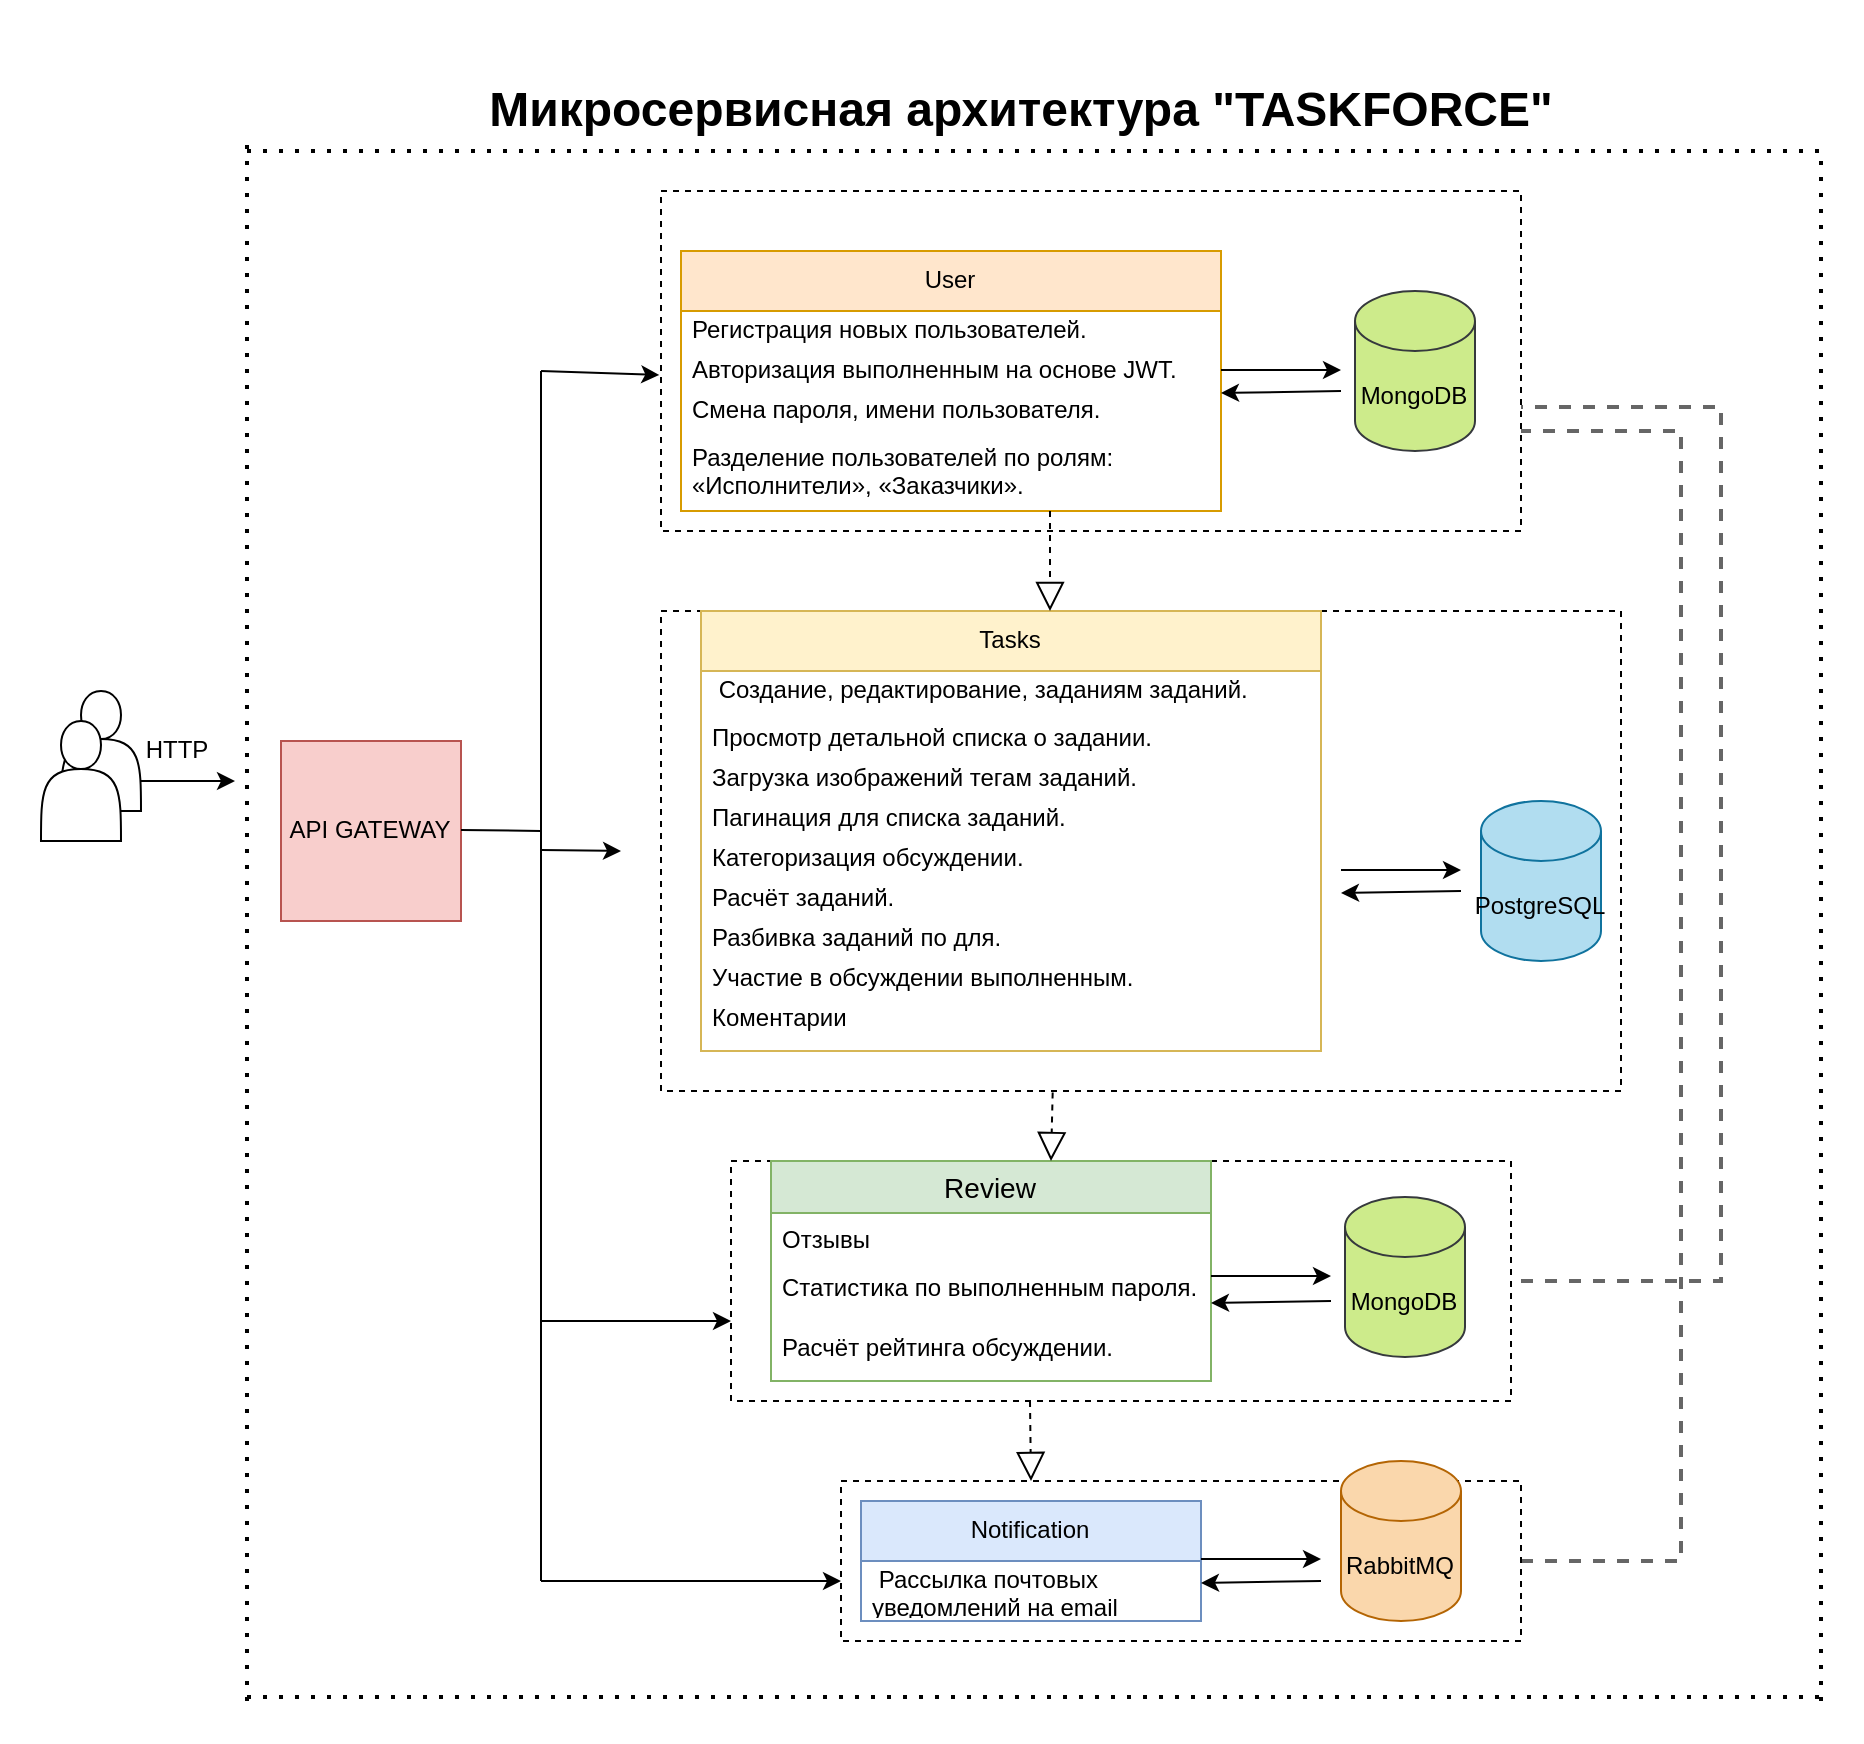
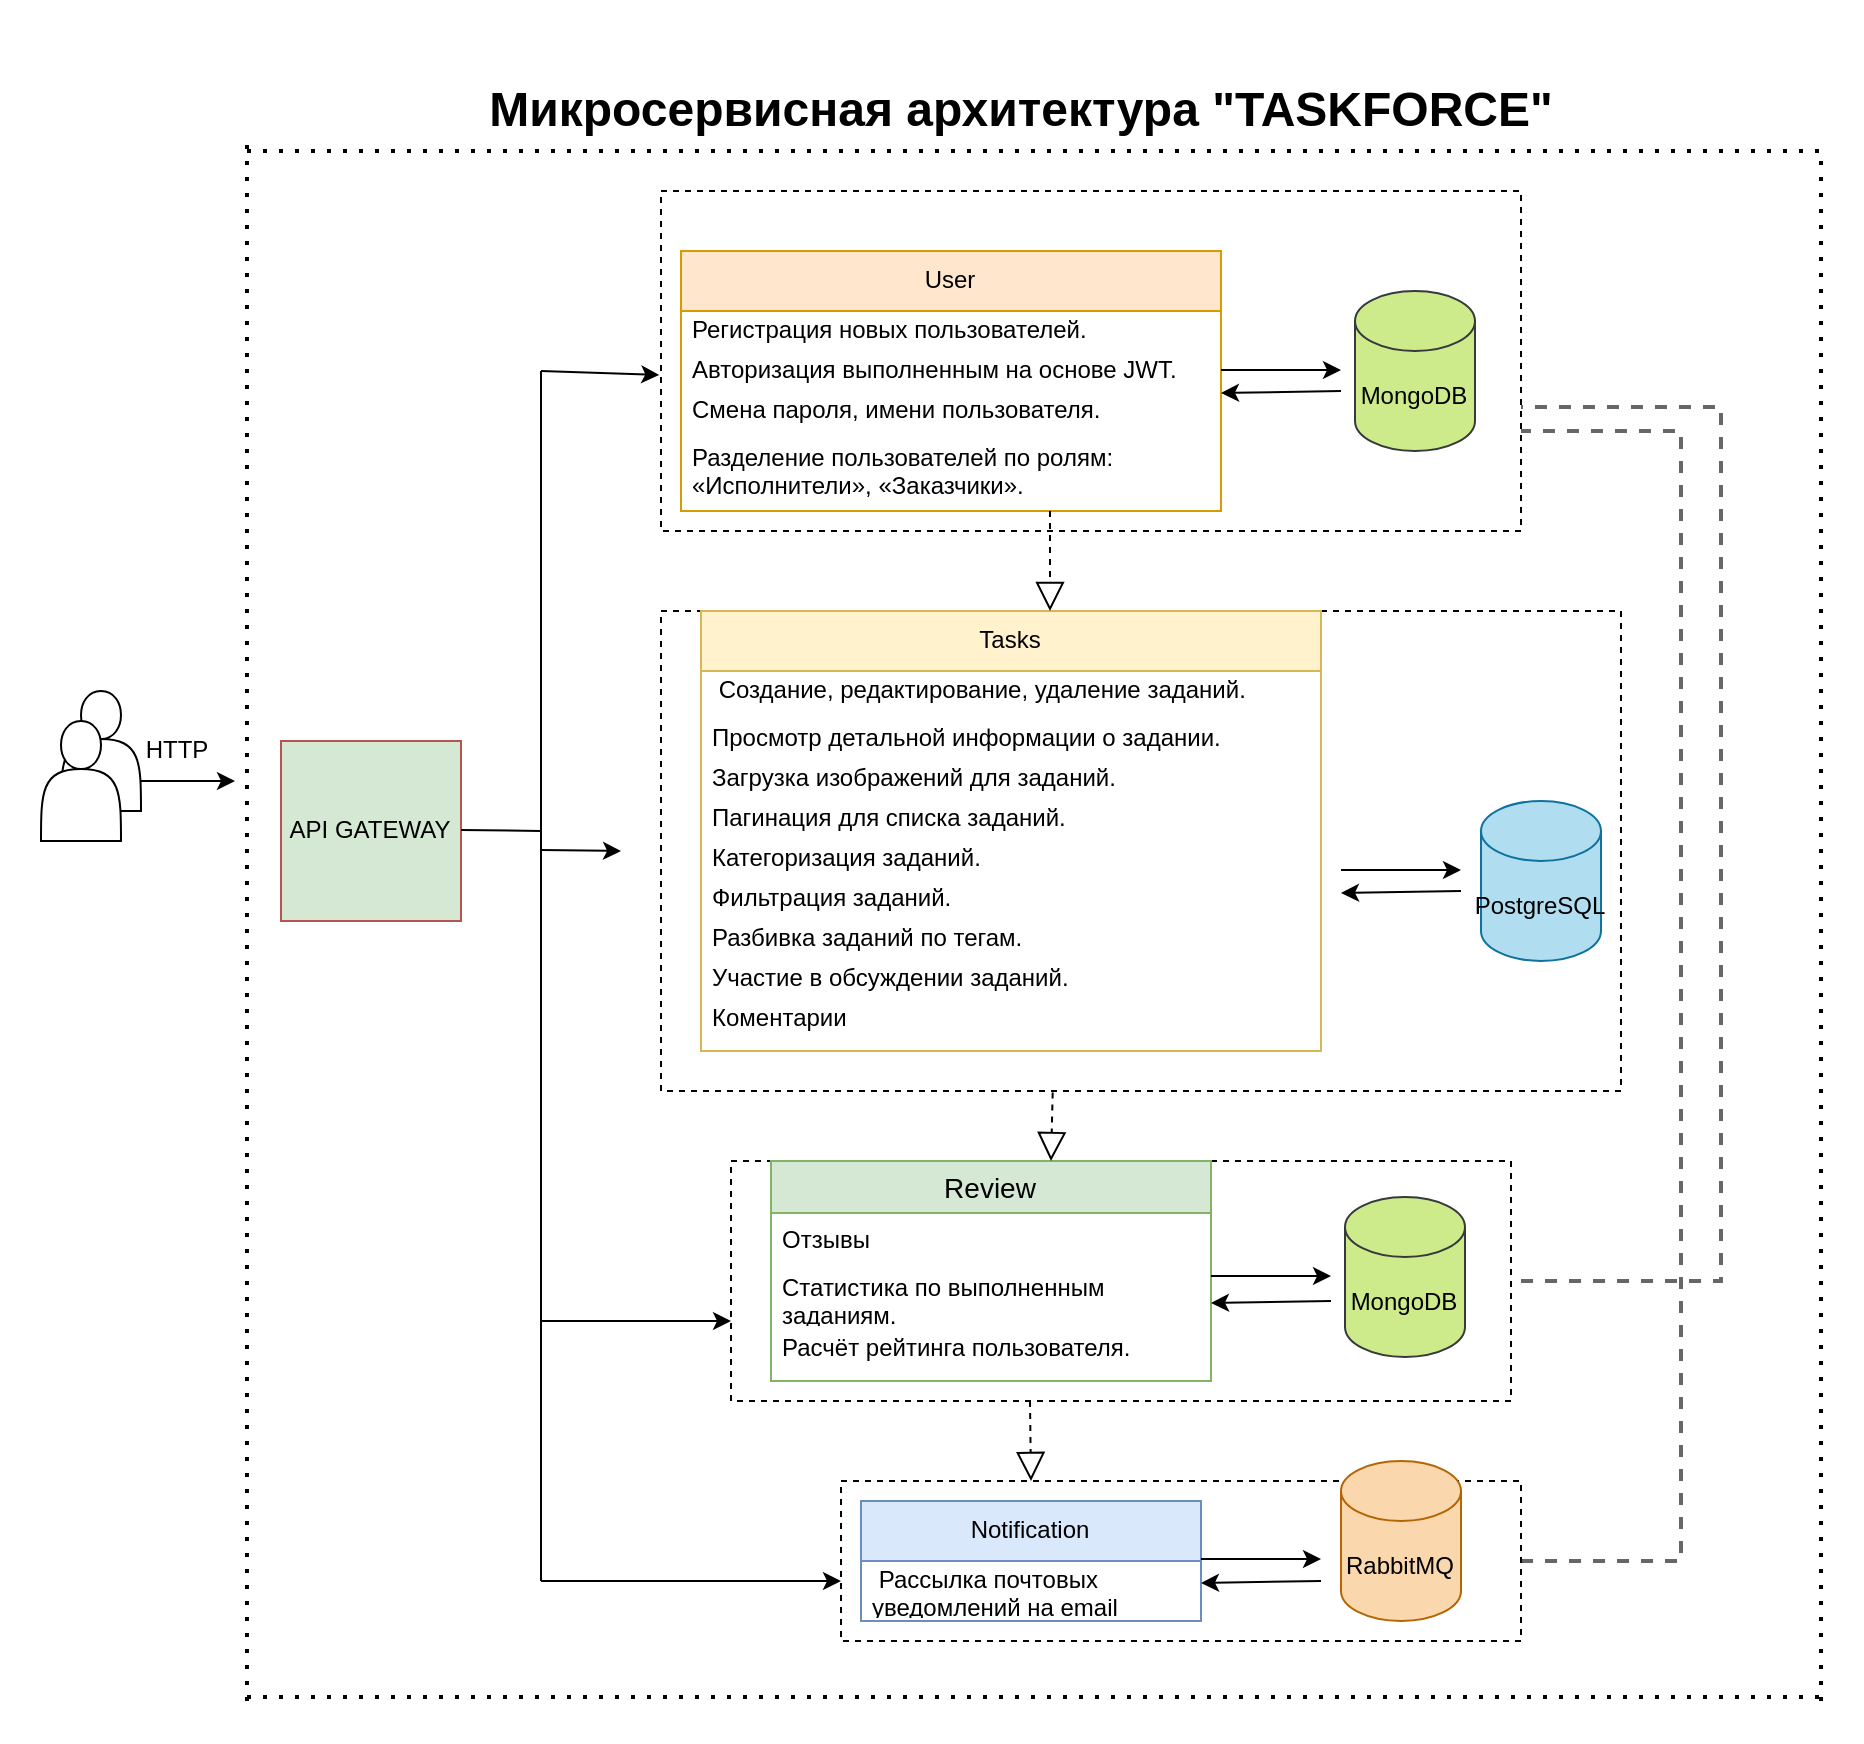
node "Создание, редактирование, заданиям заданий.": label "Создание, редактирование, заданиям заданий." -> "Создание, редактирование, удаление заданий."
node "Просмотр детальной списка о задании.": label "Просмотр детальной списка о задании." -> "Просмотр детальной информации о задании."
node "Загрузка изображений тегам заданий.": label "Загрузка изображений тегам заданий." -> "Загрузка изображений для заданий."
node "API GATEWAY": fillcolor #f8cecc -> #d5e8d4
node "Категоризация обсуждении.": label "Категоризация обсуждении." -> "Категоризация заданий."
node "Расчёт заданий.": label "Расчёт заданий." -> "Фильтрация заданий."
node "Разбивка заданий по для.": label "Разбивка заданий по для." -> "Разбивка заданий по тегам."
node "Участие в обсуждении выполненным.": label "Участие в обсуждении выполненным." -> "Участие в обсуждении заданий."
node "Статистика по выполненным пароля.": label "Статистика по выполненным пароля." -> "Статистика по выполненным заданиям."
node "Расчёт рейтинга обсуждении.": label "Расчёт рейтинга обсуждении." -> "Расчёт рейтинга пользователя."
